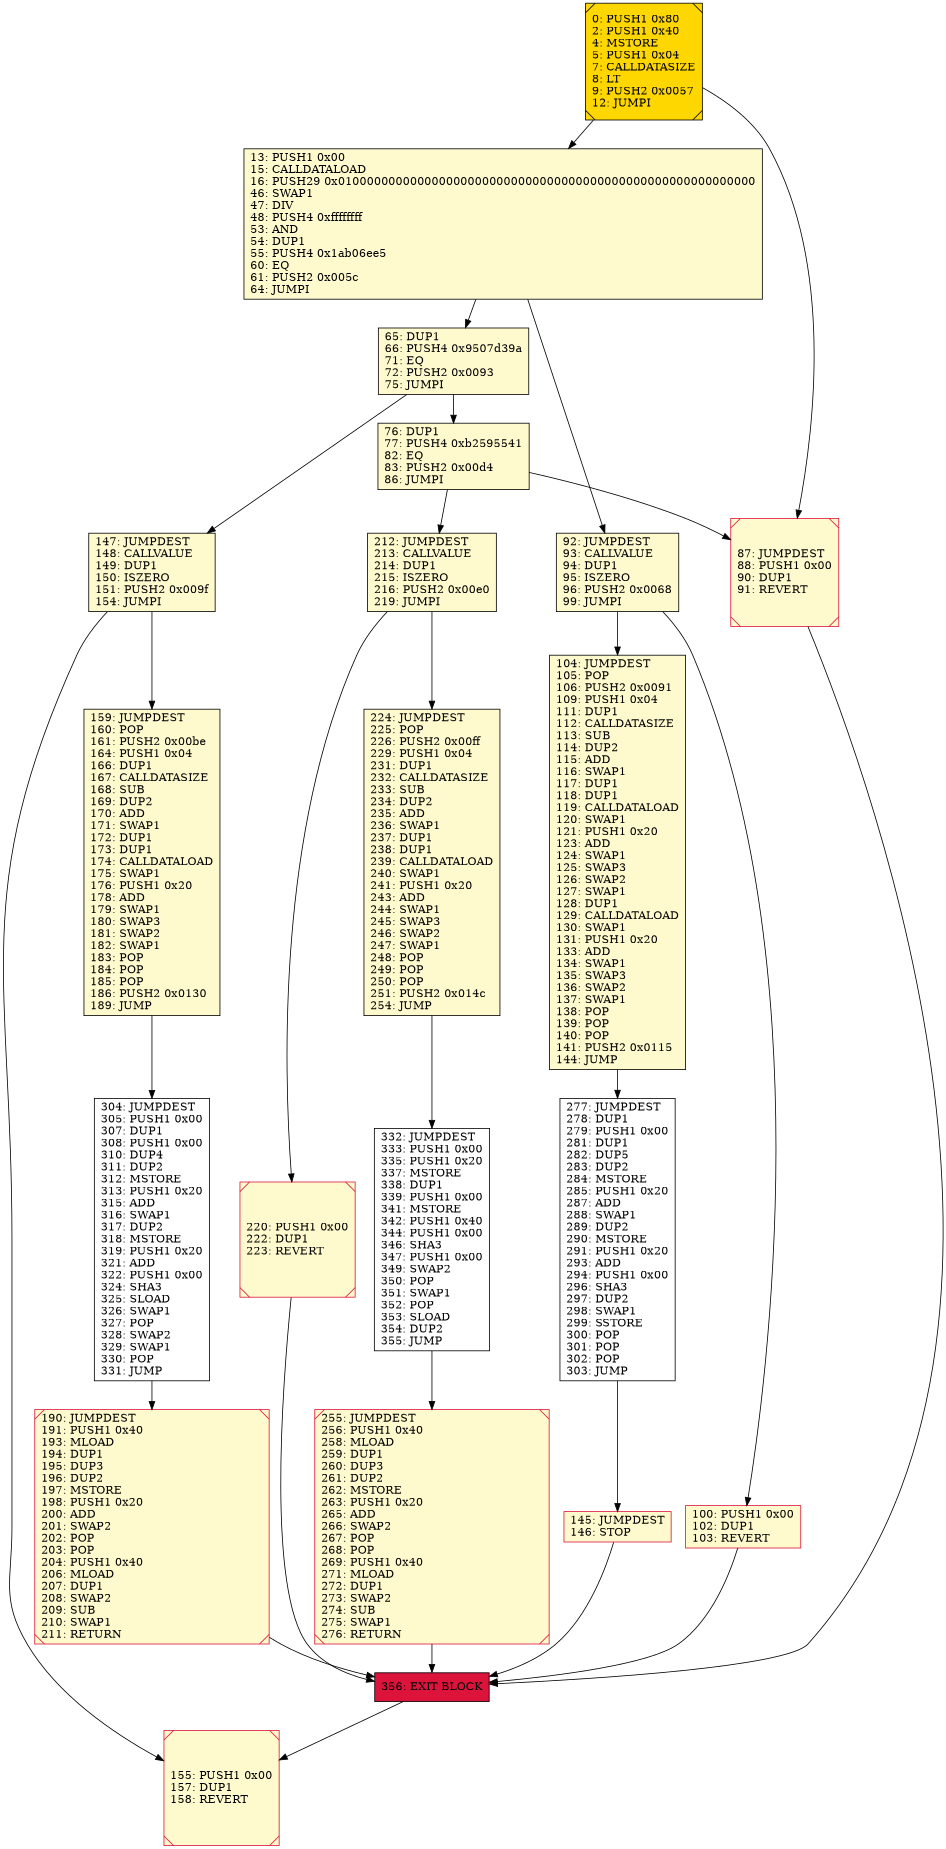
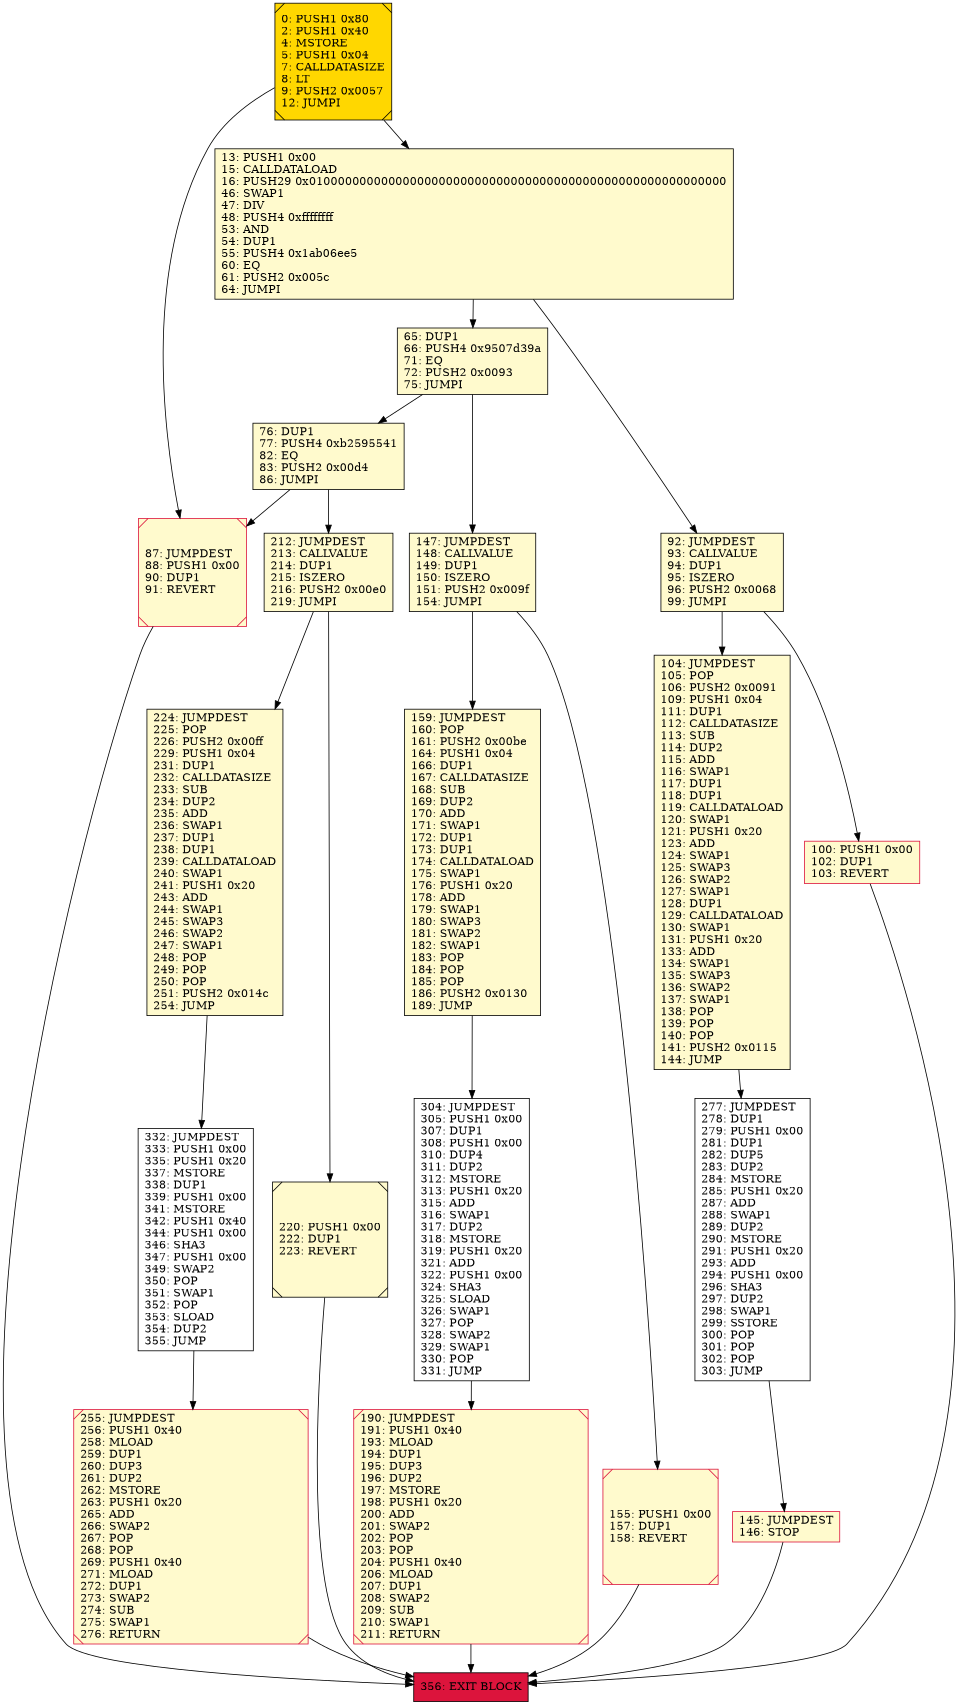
node "220: PUSH1 0x00 222: DUP1 223: REVERT": color crimson -> black
edge "356: EXIT BLOCK" -> "155: PUSH1 0x00 157: DUP1 158: REVERT": reversed
